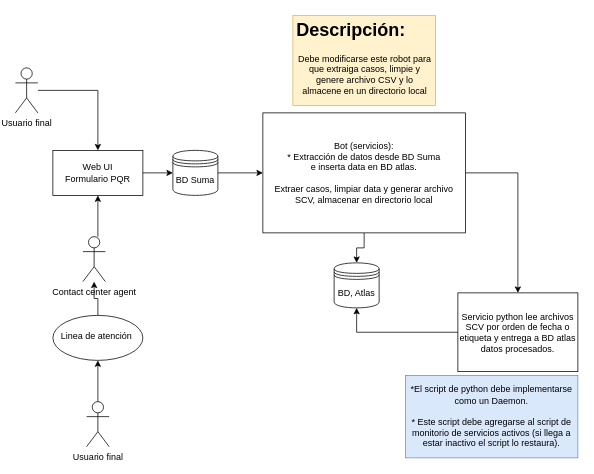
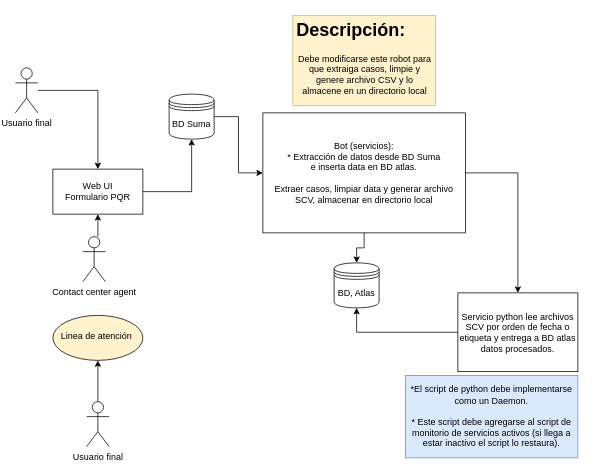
node "Web UI Formulario PQR": moved (98, 173) -> (98, 192)
node "BD Suma": moved (195, 173) -> (192, 117)
edge "Linea de atención" -> "Contact center agent": removed
node "Linea de atención": fillcolor #ffffff -> #fff2cc
